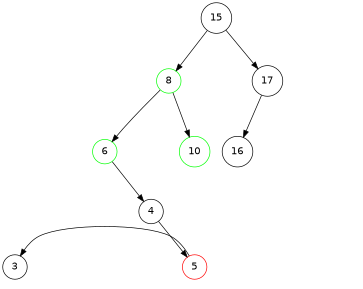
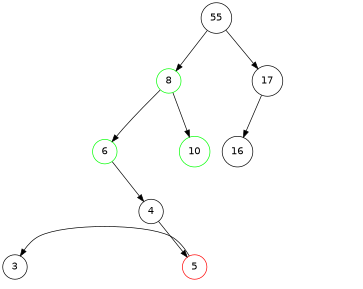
node "15": label "15" -> "55"
